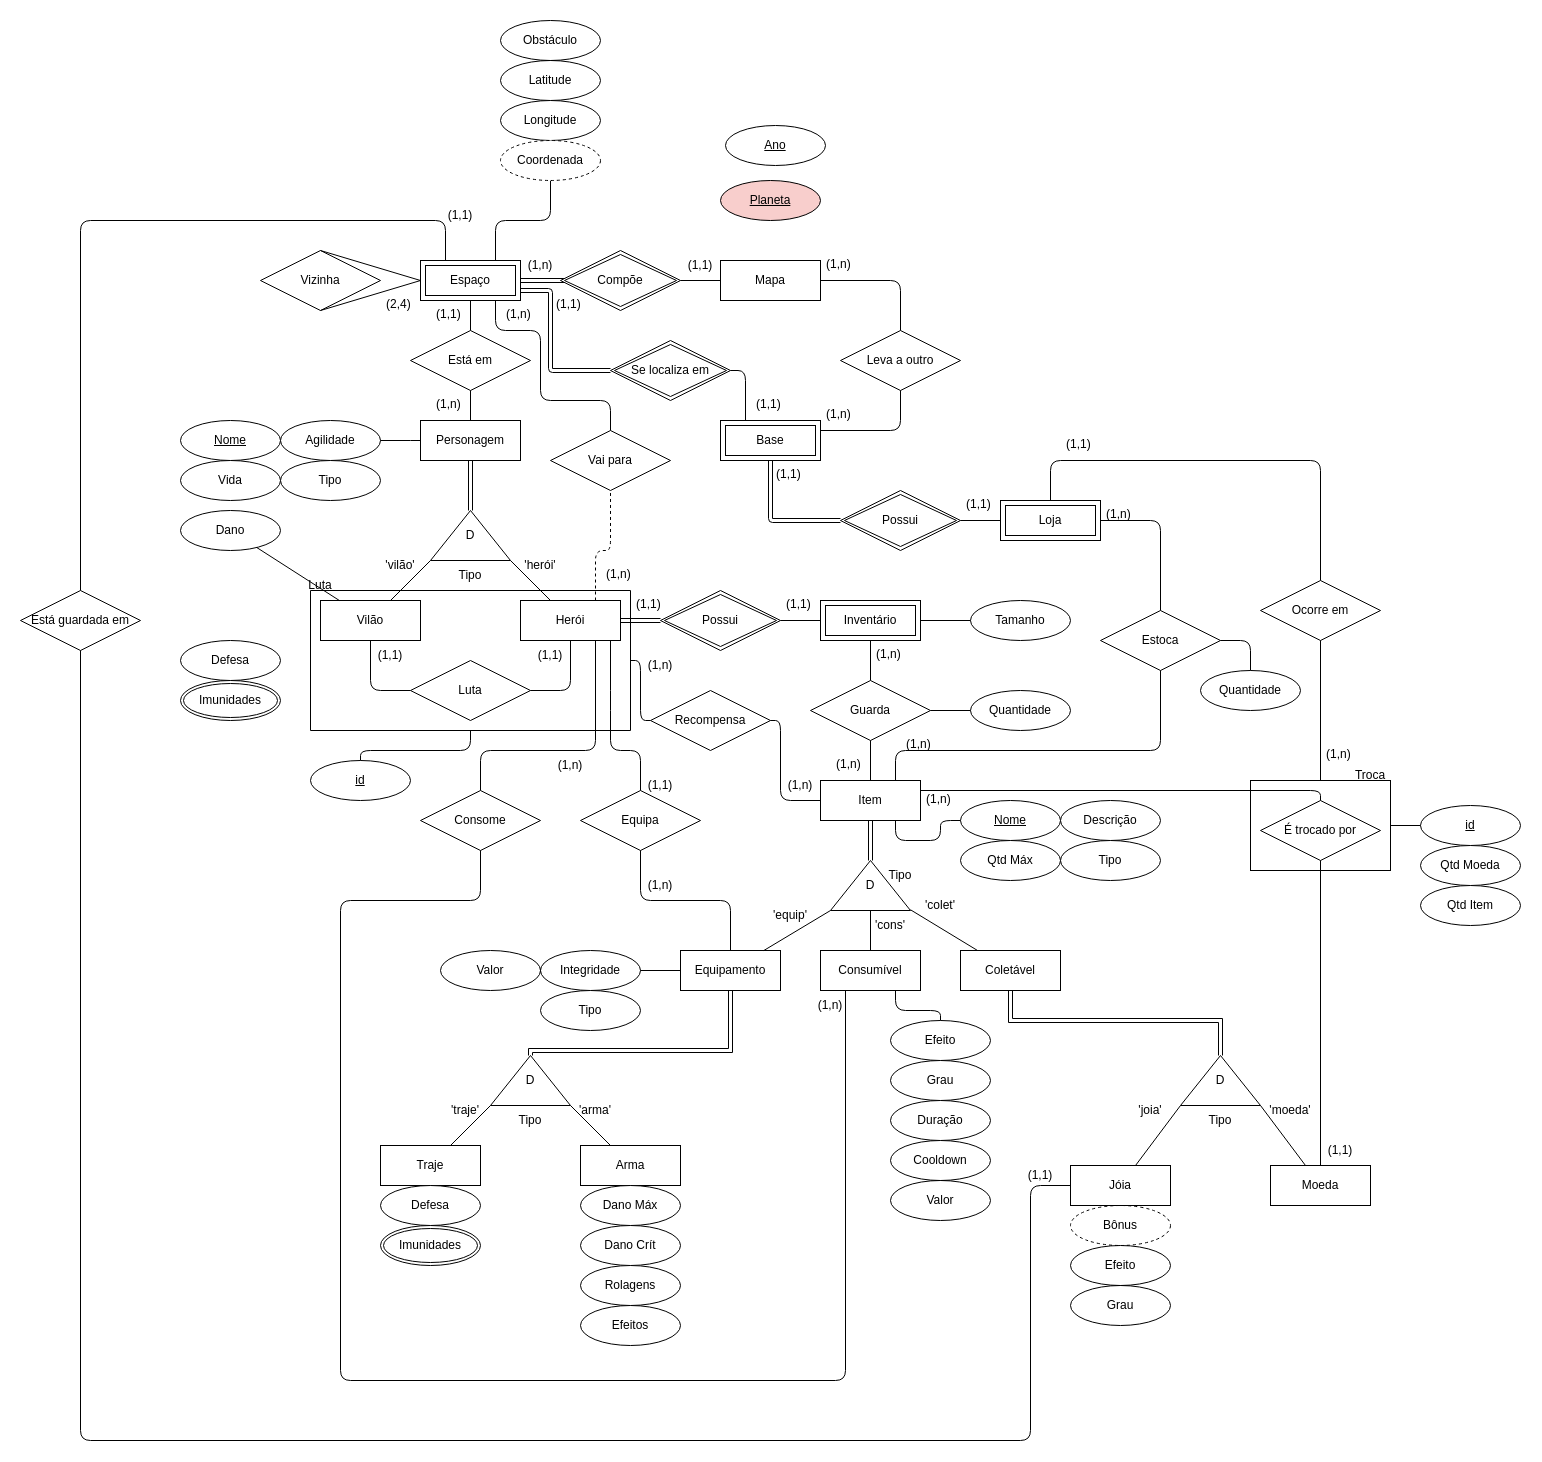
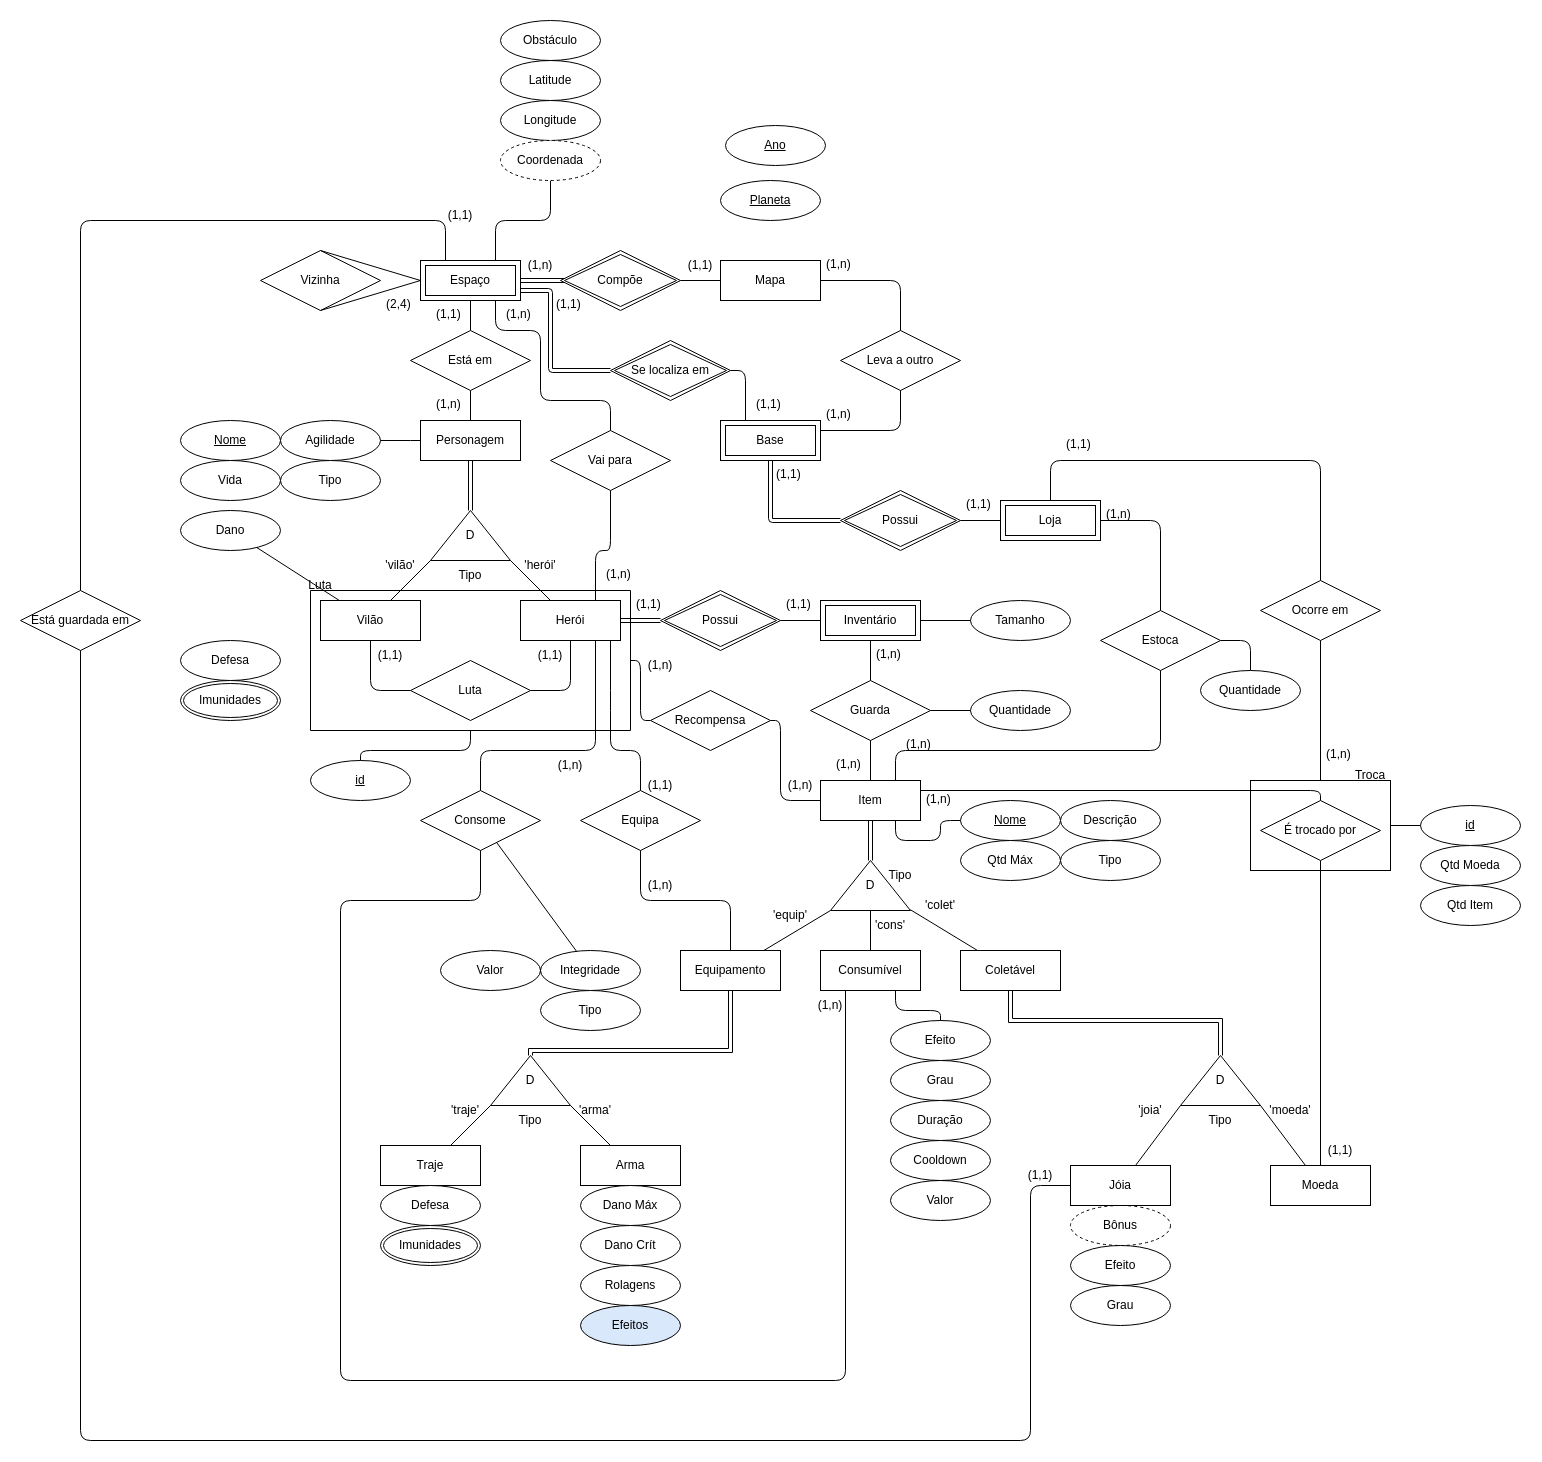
node "Planeta": fillcolor #f8cecc -> #ffffff
edge "Vai para" -- "Herói": style dashed -> solid
edge "Integridade" -- "Equipamento": now "Integridade" -- "Consome"
node "Efeitos": fillcolor #ffffff -> #dae8fc
